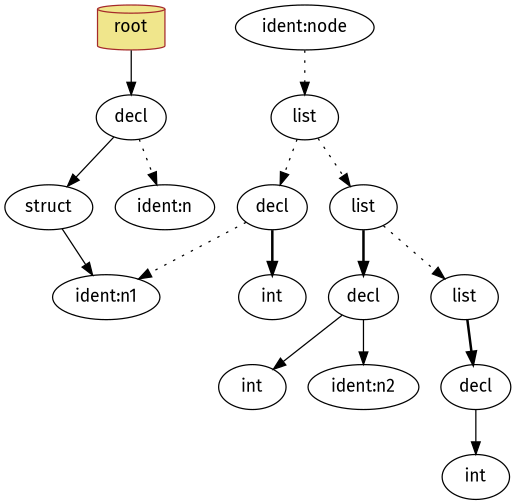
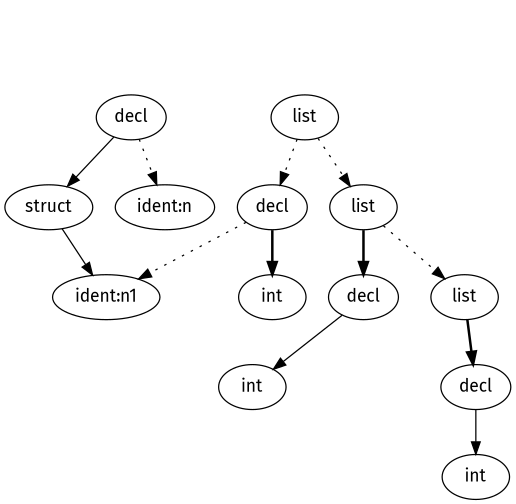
node "root": removed
node "ident:node": removed
node "ident:n2": removed
